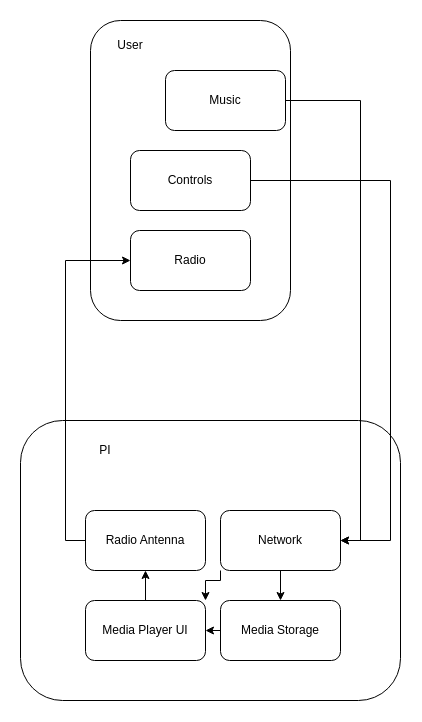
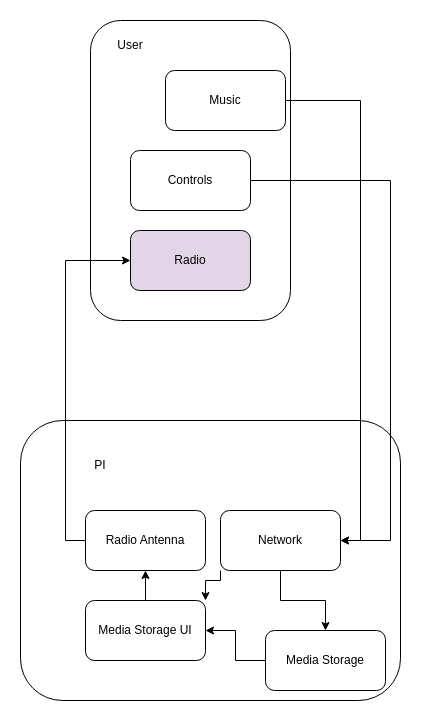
node "Radio": fillcolor #ffffff -> #e1d5e7
node "PI": moved (106, 451) -> (101, 466)
node "Media Player UI": label "Media Player UI" -> "Media Storage UI"
node "Media Storage": moved (281, 631) -> (326, 661)
